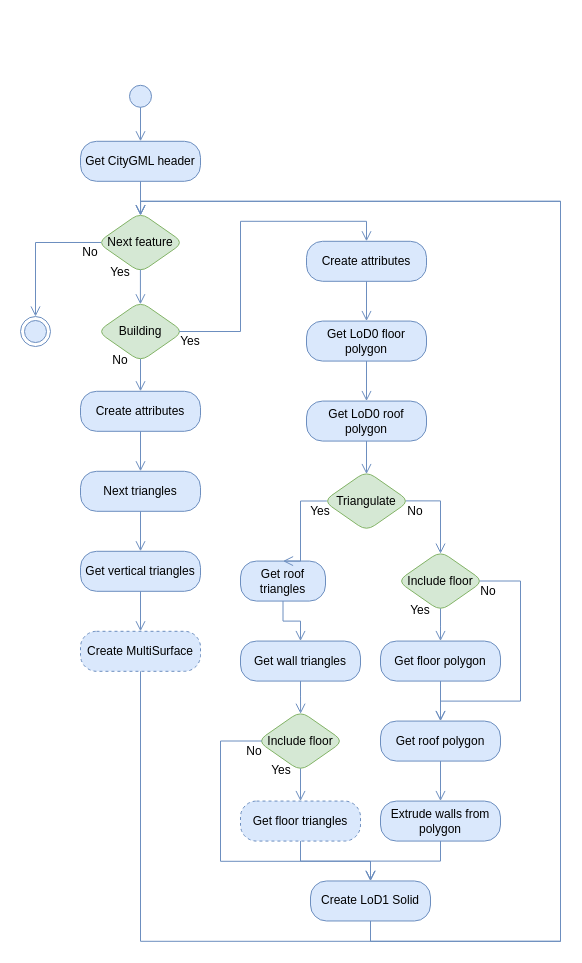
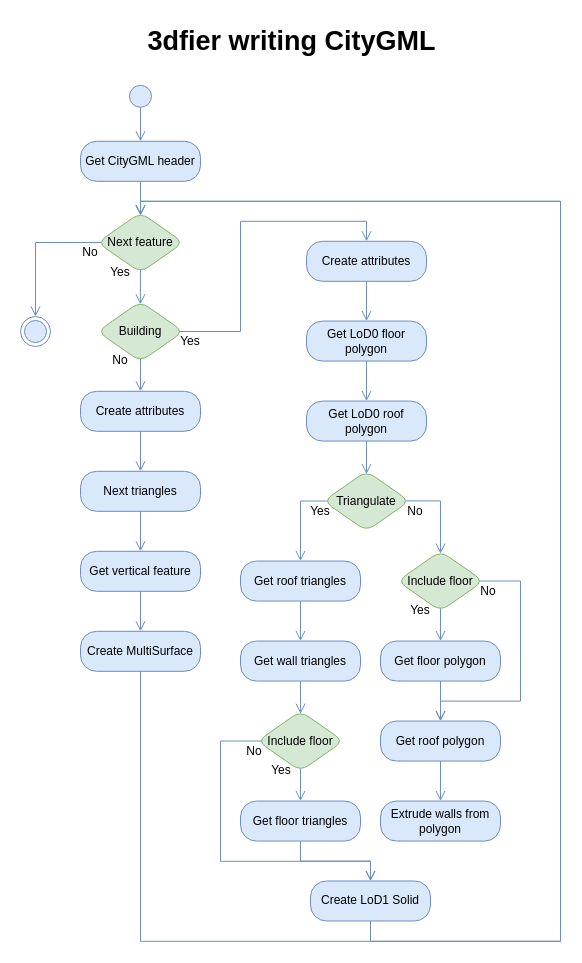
node "3dfier writing CityGML": added
node "Get vertical triangles": label "Get vertical triangles" -> "Get vertical feature"
node "Get roof triangles": size 85x40 -> 120x40
node "Create MultiSurface": style dashed -> solid
node "Get floor triangles": style dashed -> solid
edge "Extrude walls from polygon" -> "Create LoD1 Solid": removed
